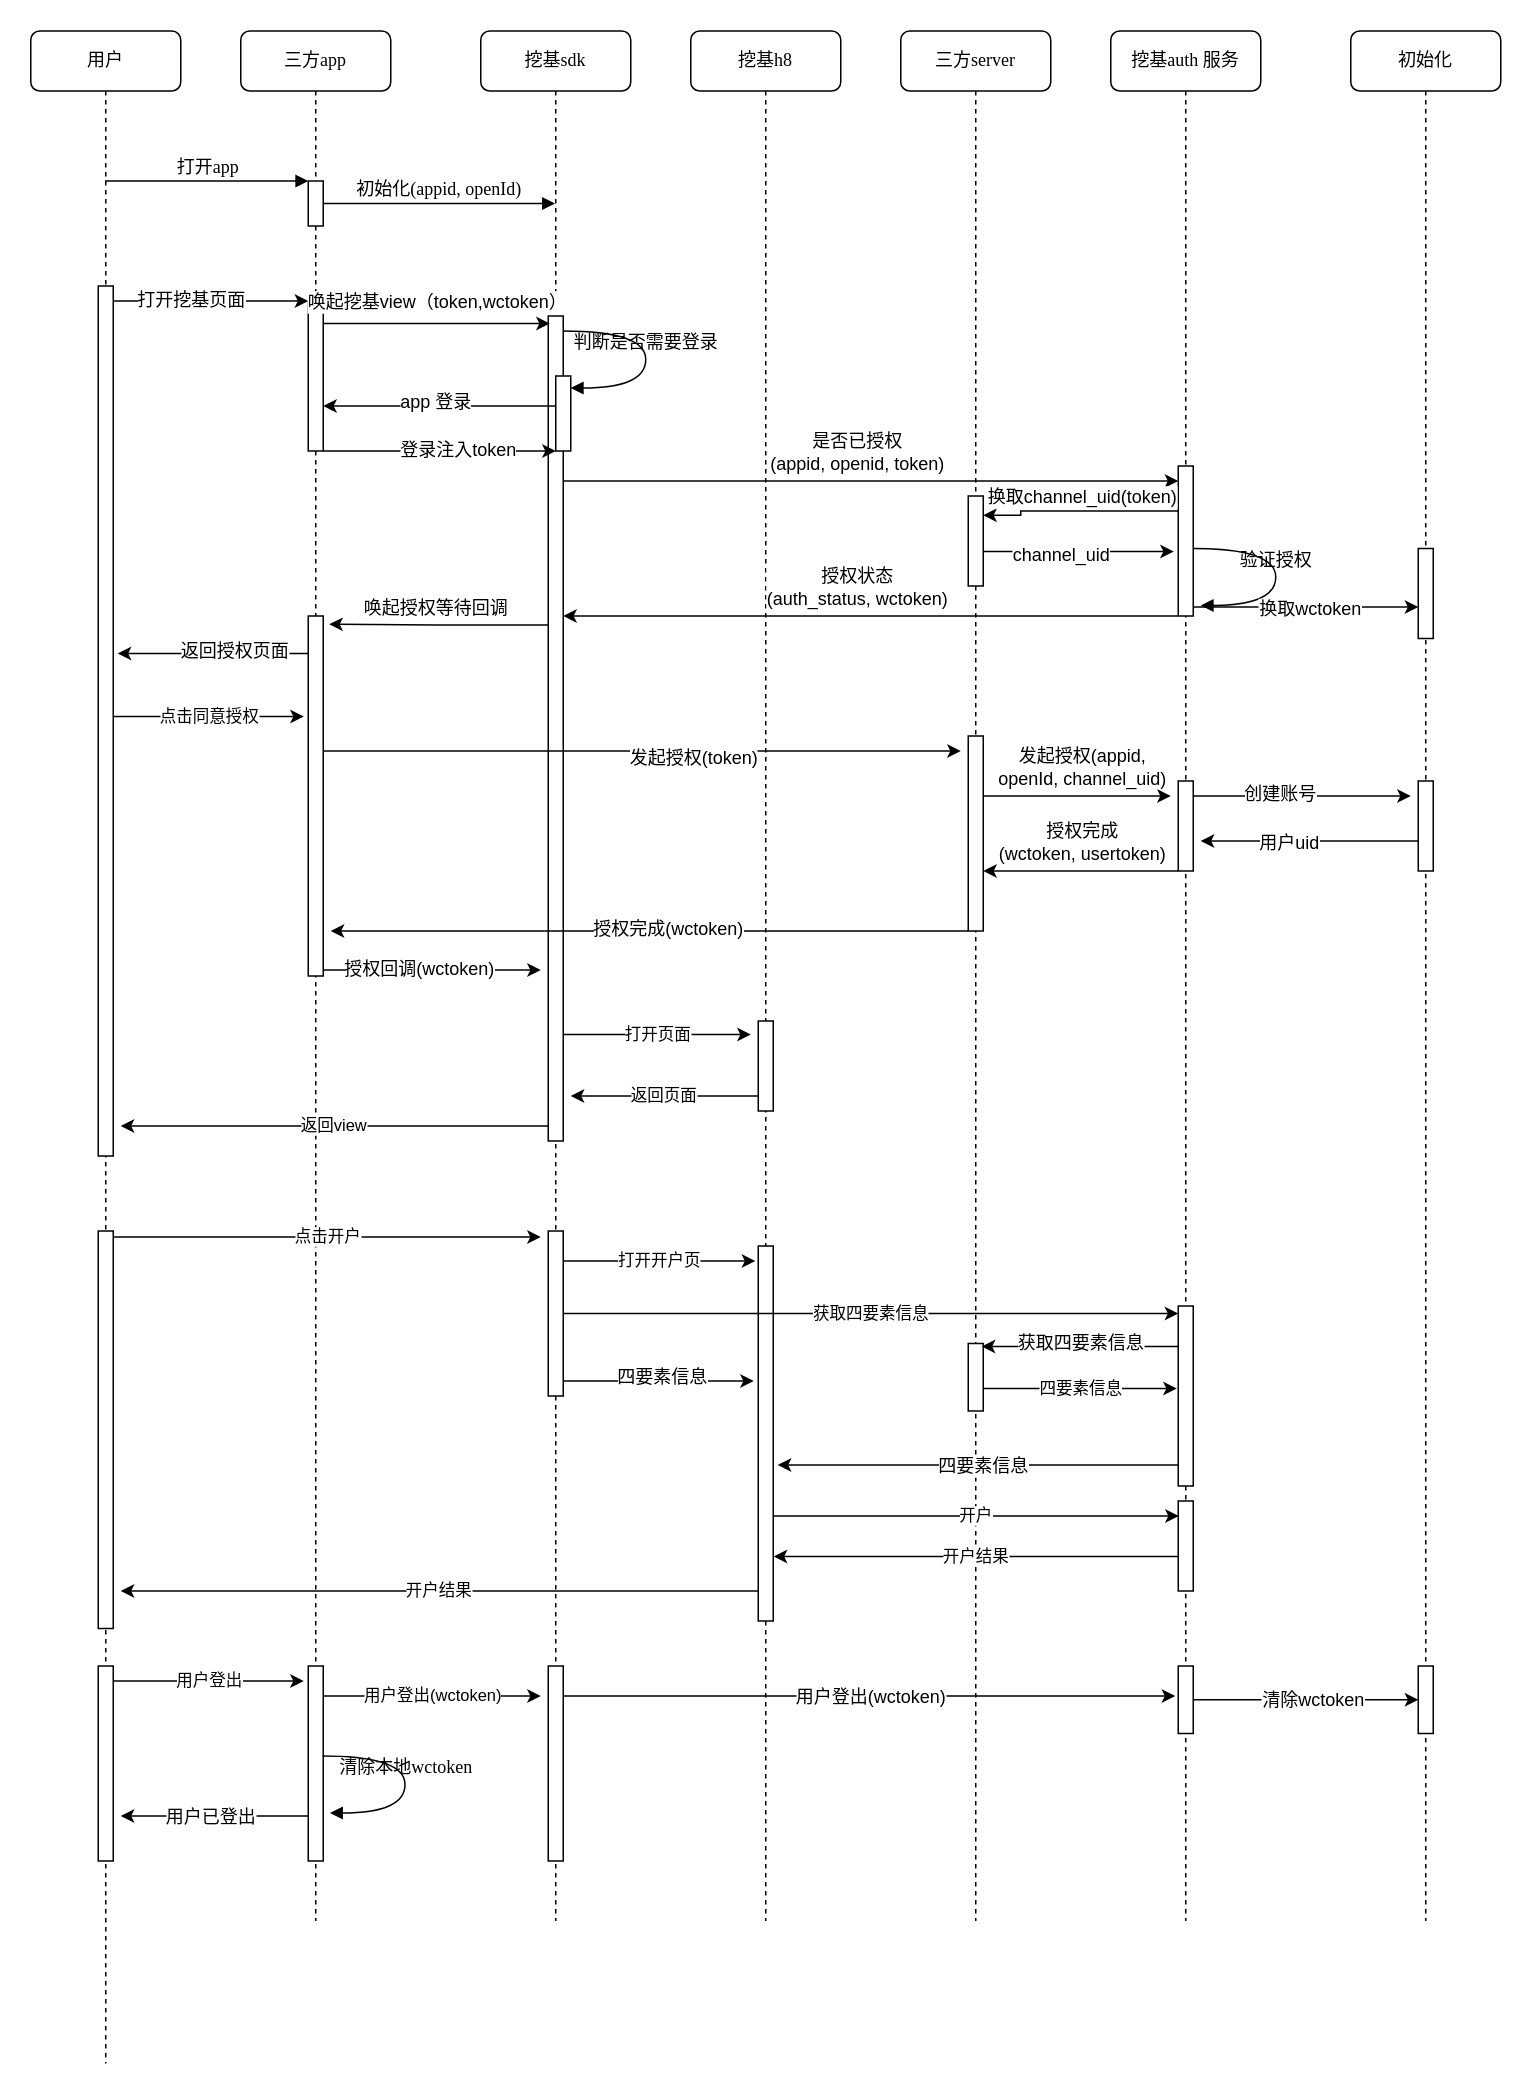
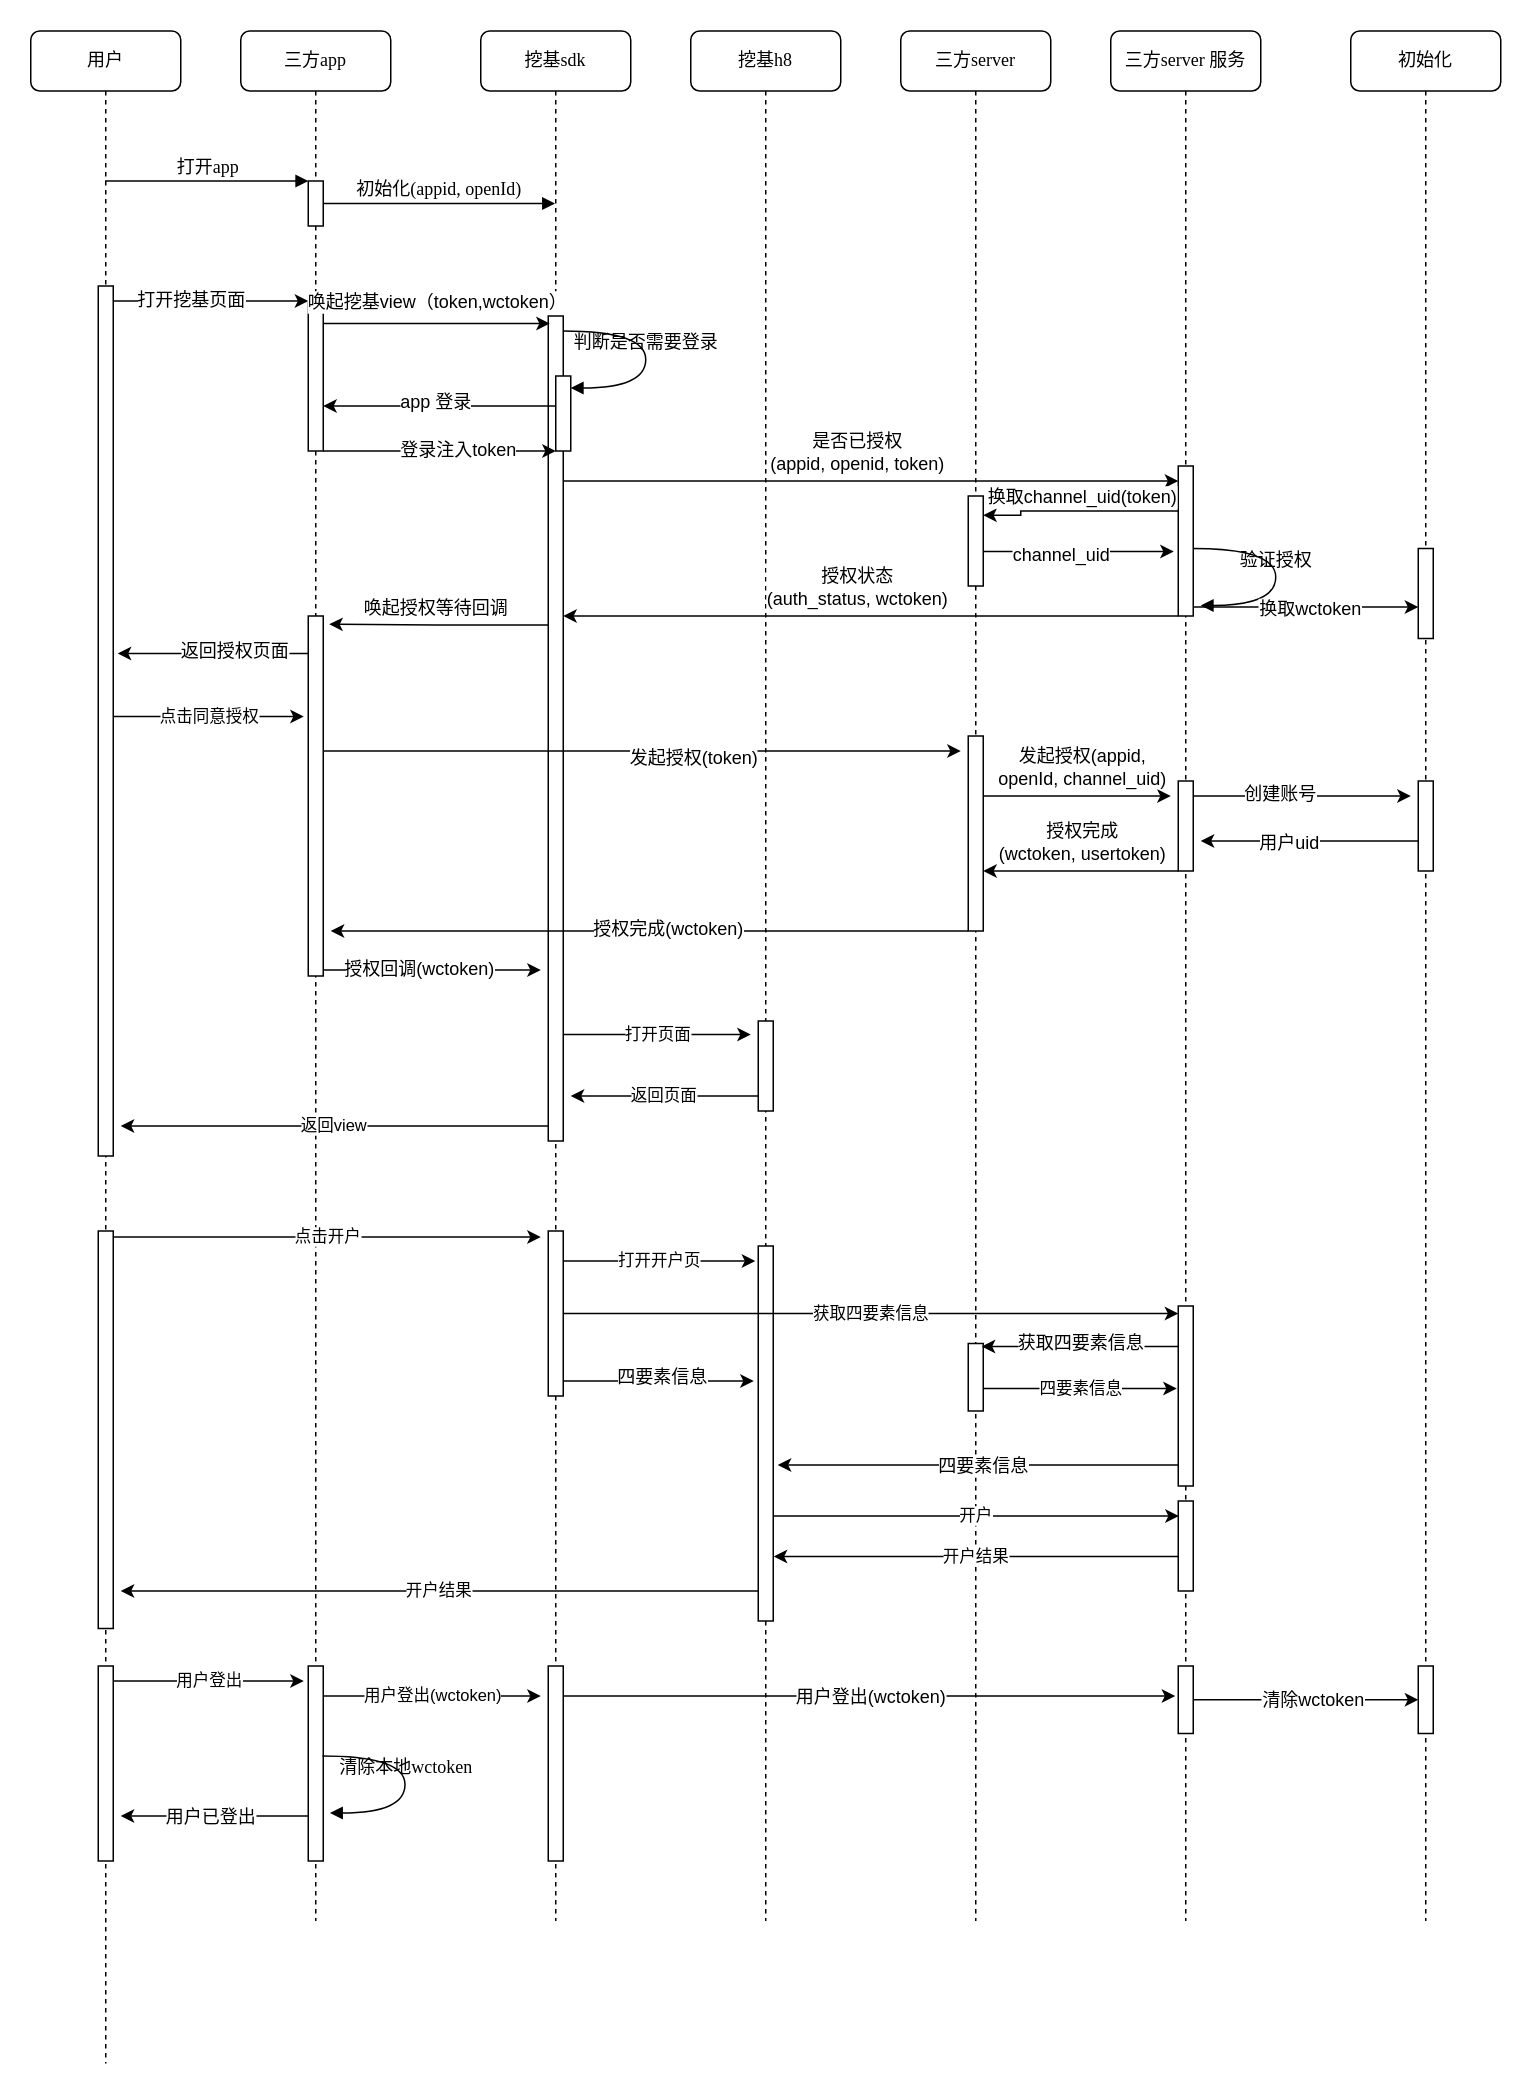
node "挖基auth 服务": label "挖基auth 服务" -> "三方server 服务"
